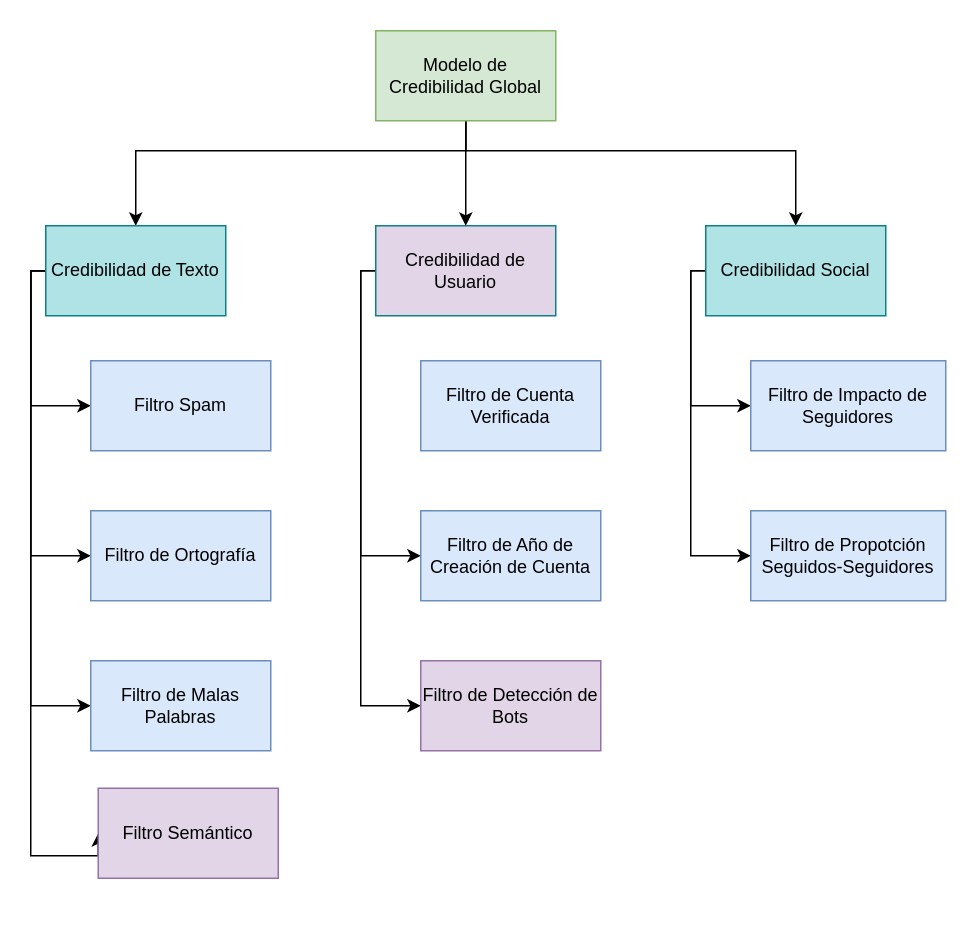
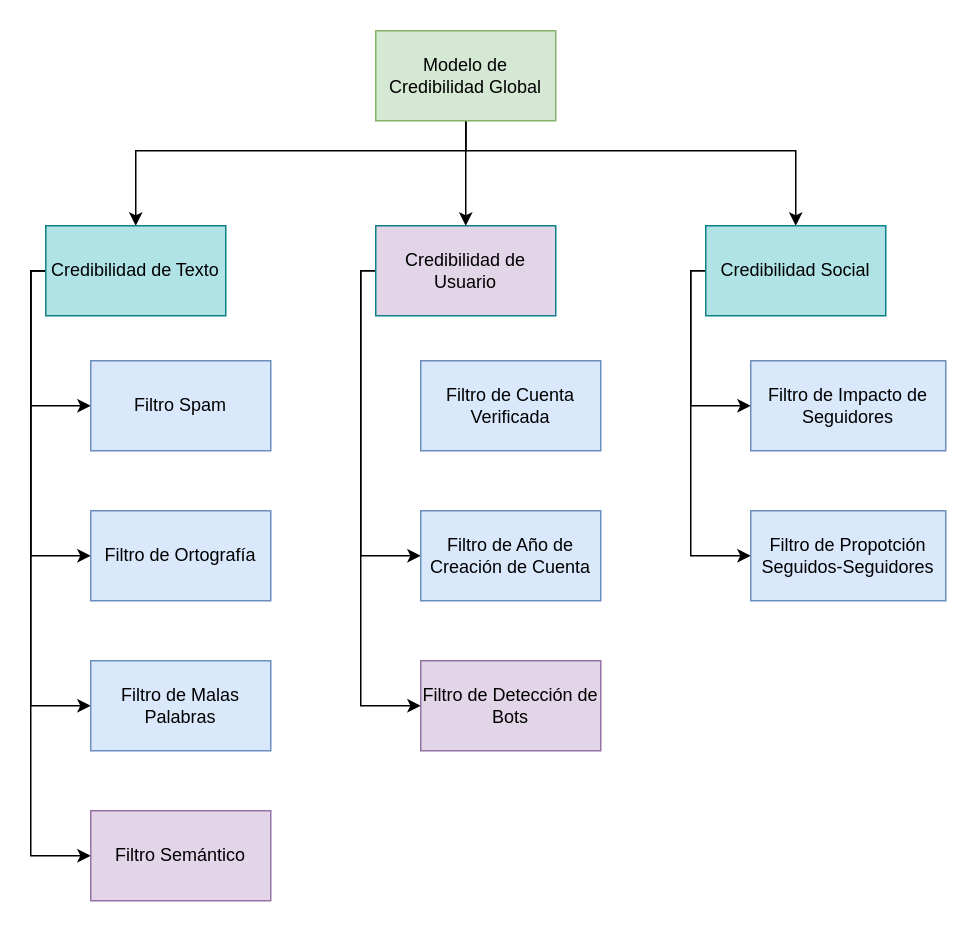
node "Filtro Semántico": moved (188, 833) -> (181, 856)
